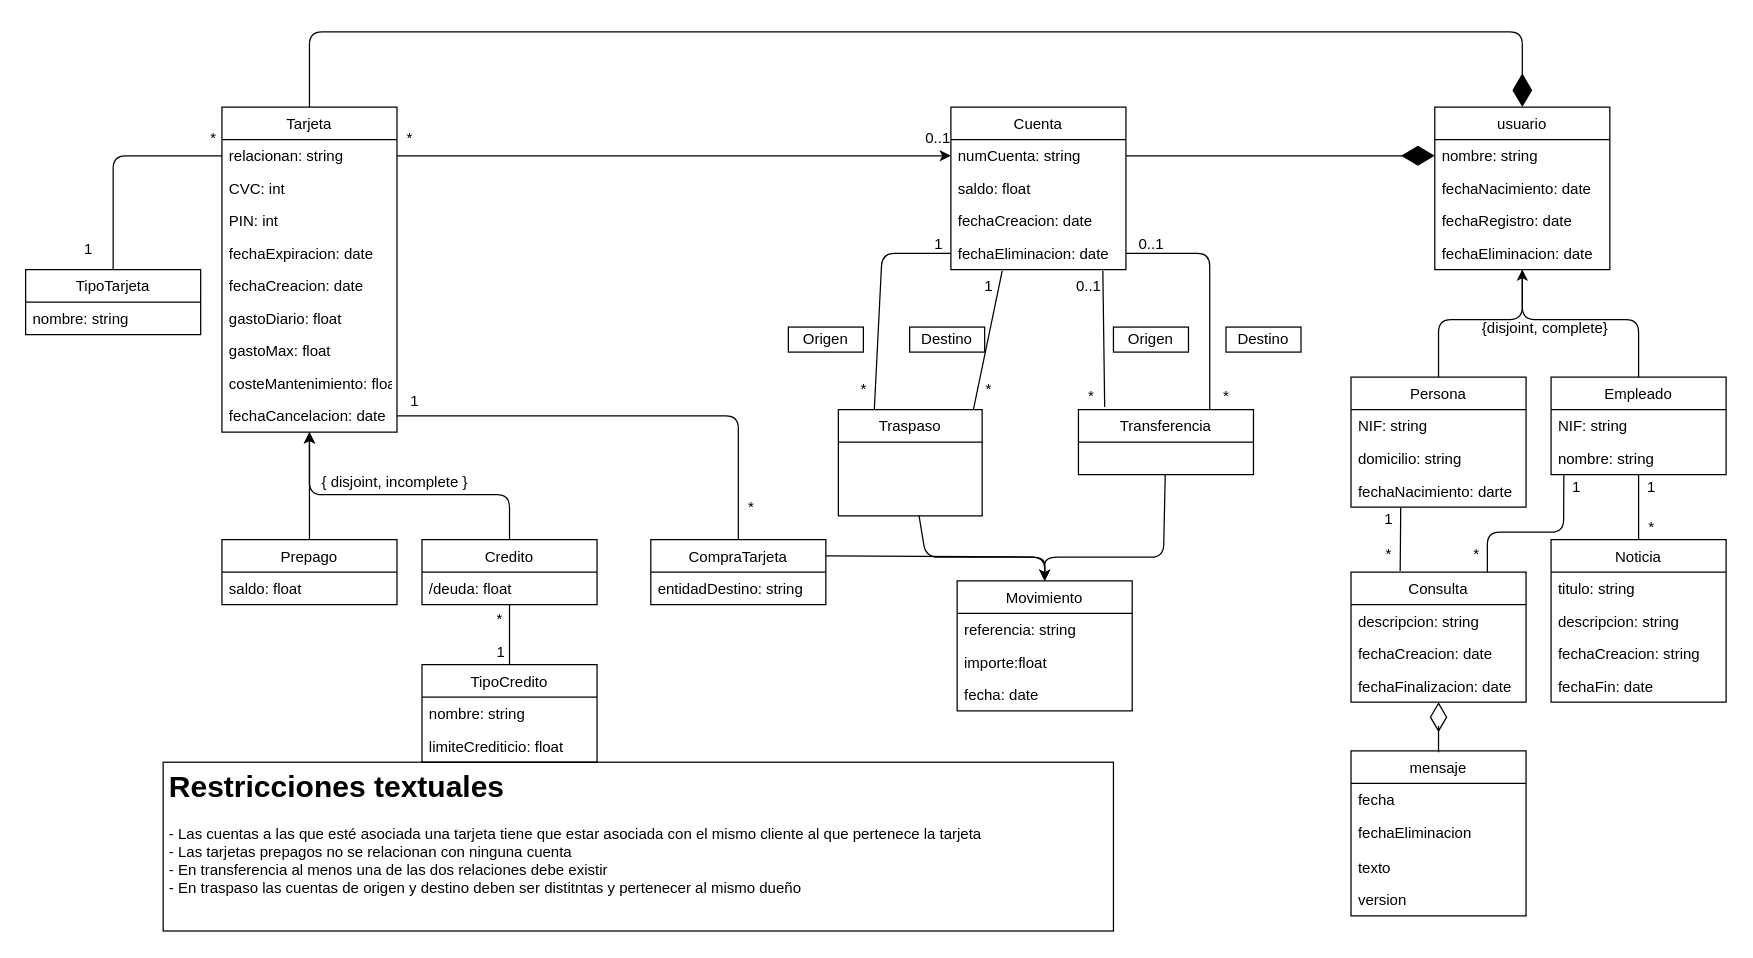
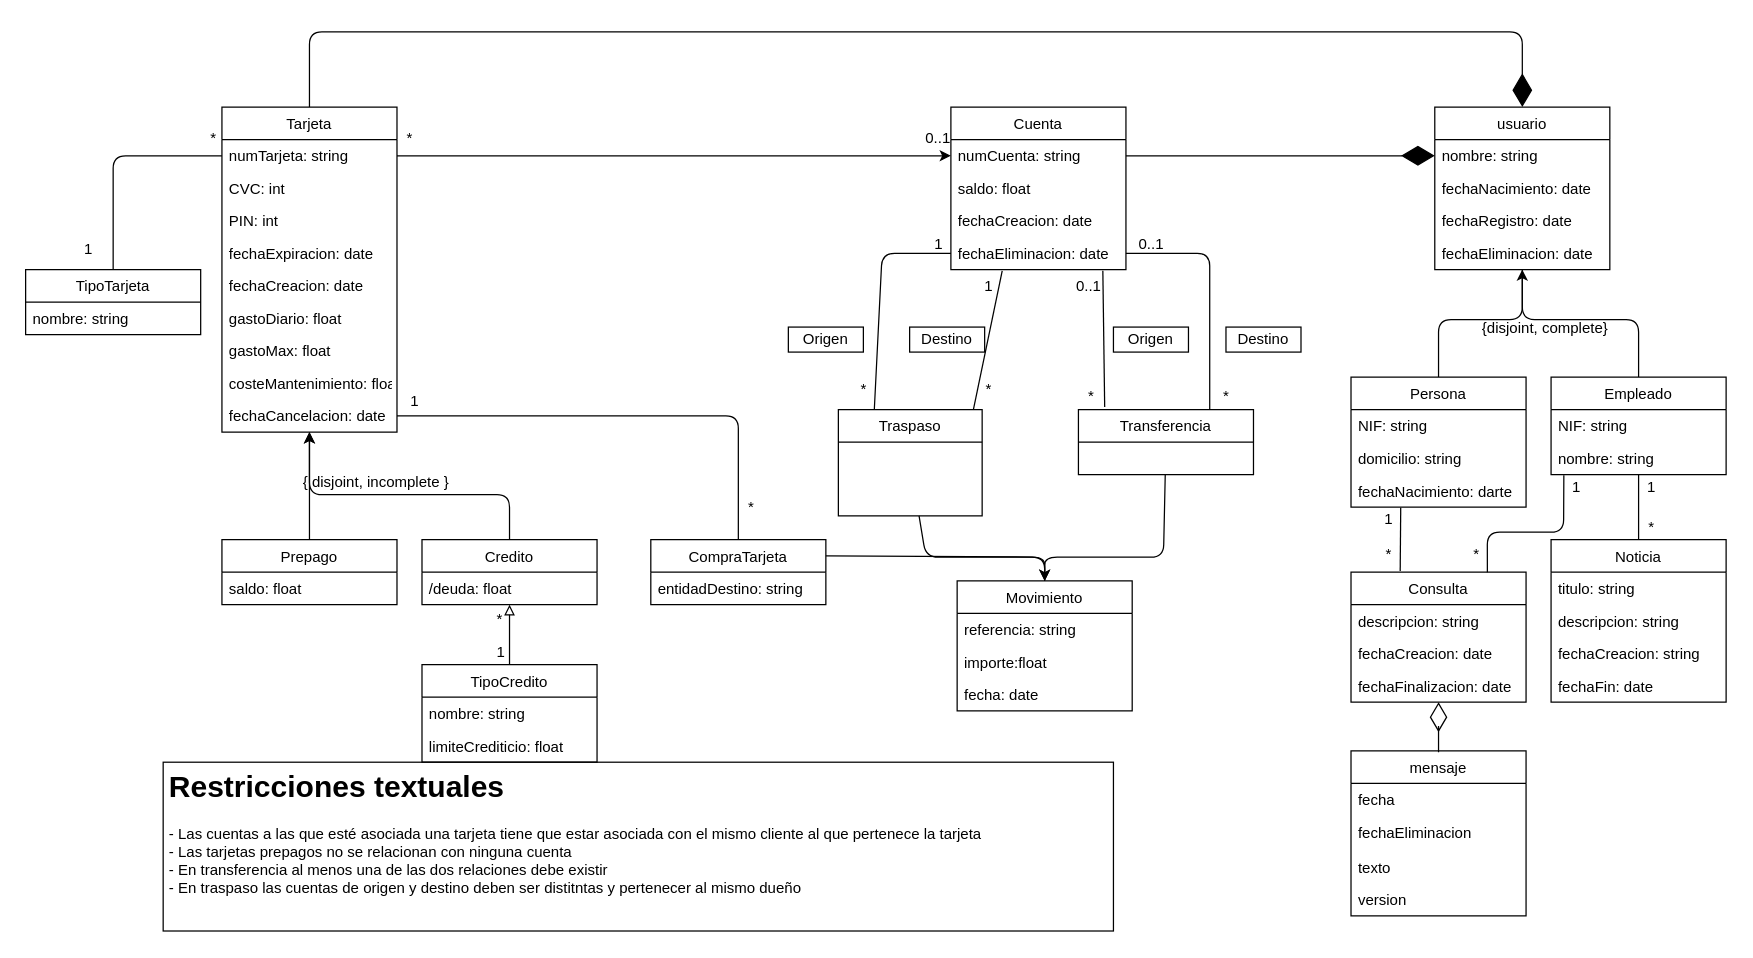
node "relacionan: string": label "relacionan: string" -> "numTarjeta: string"
node "{ disjoint, incomplete }": moved (394, 482) -> (376, 482)
edge "Credito" -- "TipoCredito": arrowhead none -> block
